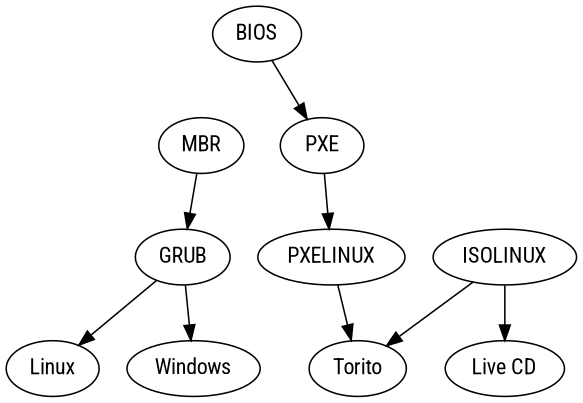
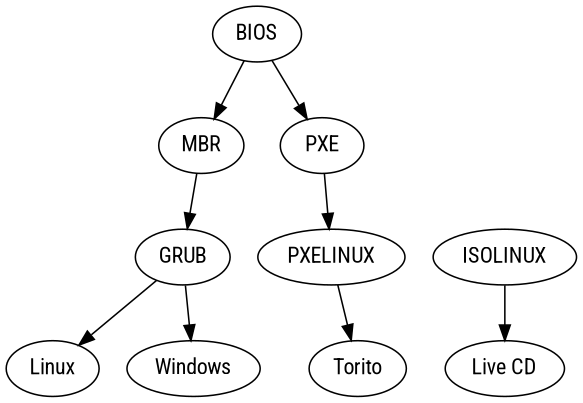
edge "BIOS" -> "MBR": added
edge "ISOLINUX" -> "Torito": removed
